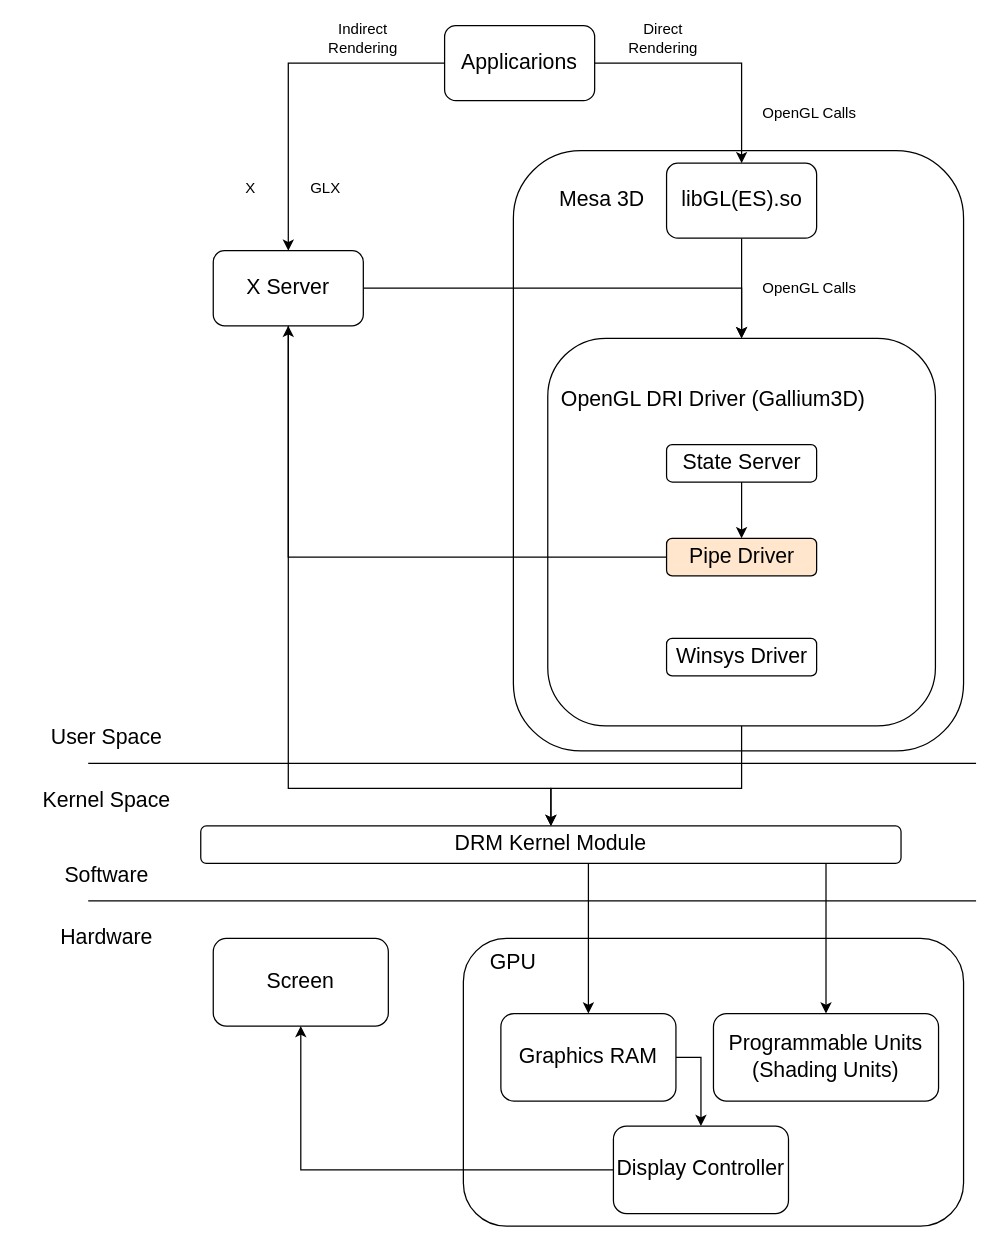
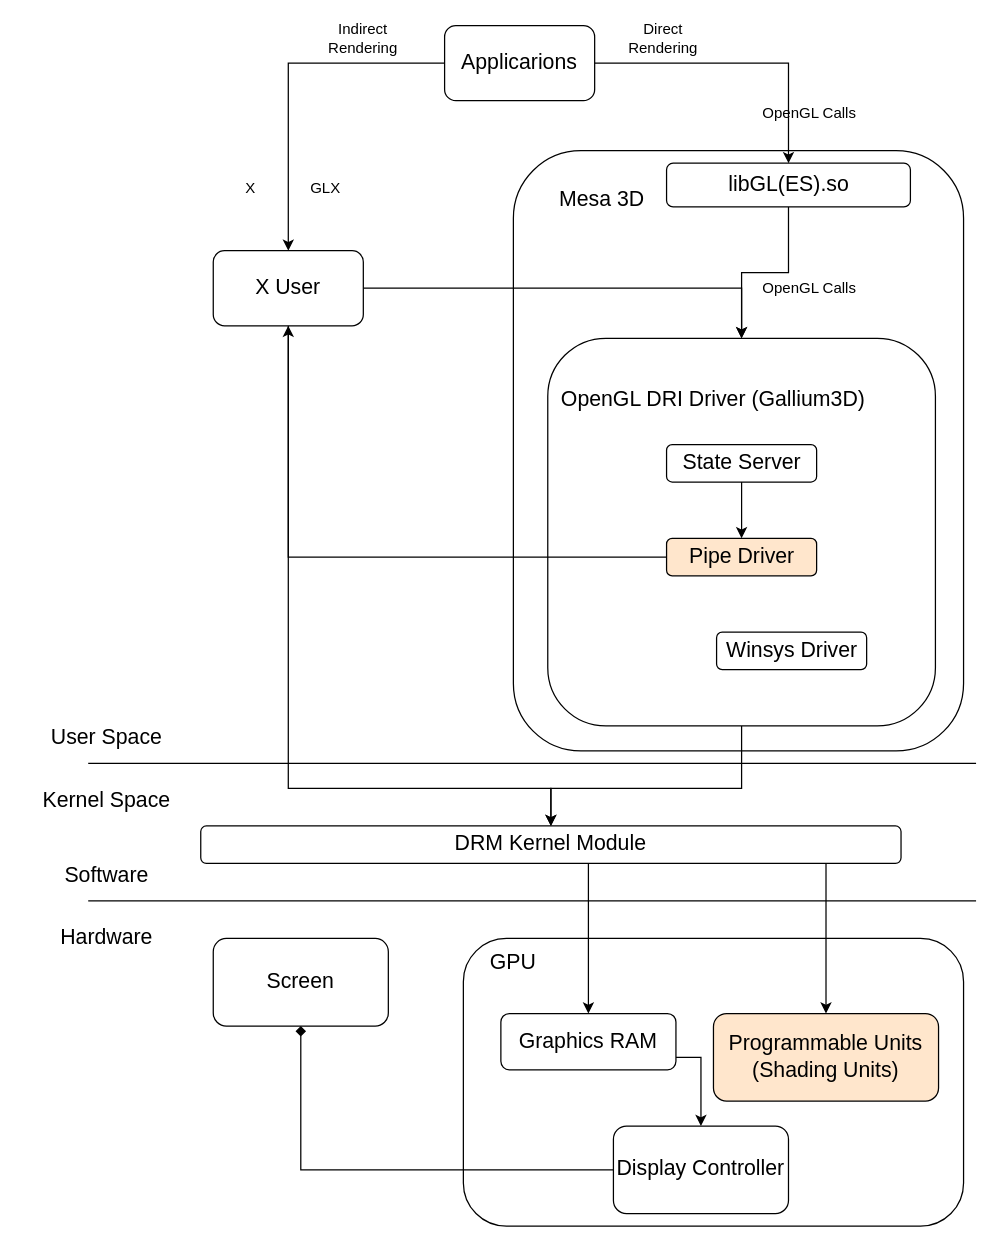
node "libGL(ES).so": size 150x75 -> 244x44
node "X Server": label "X Server" -> "X User"
node "Winsys Driver": moved (741, 657) -> (791, 651)
edge "Display Controller" -> "Screen": arrowhead classic -> diamond
node "Graphics RAM": size 175x88 -> 175x56
node "Programmable Units (Shading Units)": fillcolor #ffffff -> #ffe6cc
